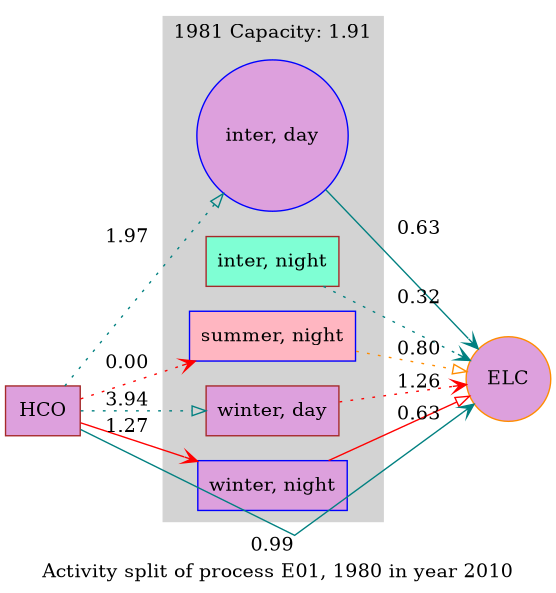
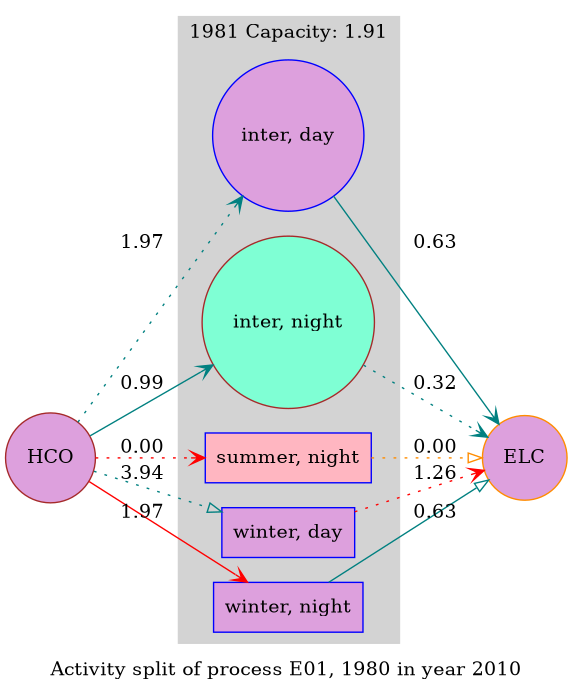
node "inter, night": shape box -> circle
edge "HCO" -> "inter, day": arrowhead onormal -> vee
edge "summer, night" -> "ELC": label "0.80" -> "0.00"
node "HCO": shape box -> circle
node "winter, day": color brown -> blue
edge "HCO" -> "winter, night": label "1.27" -> "1.97"
edge "winter, night" -> "ELC": color red -> teal
edge "HCO" -> "ELC": now "HCO" -> "inter, night"
